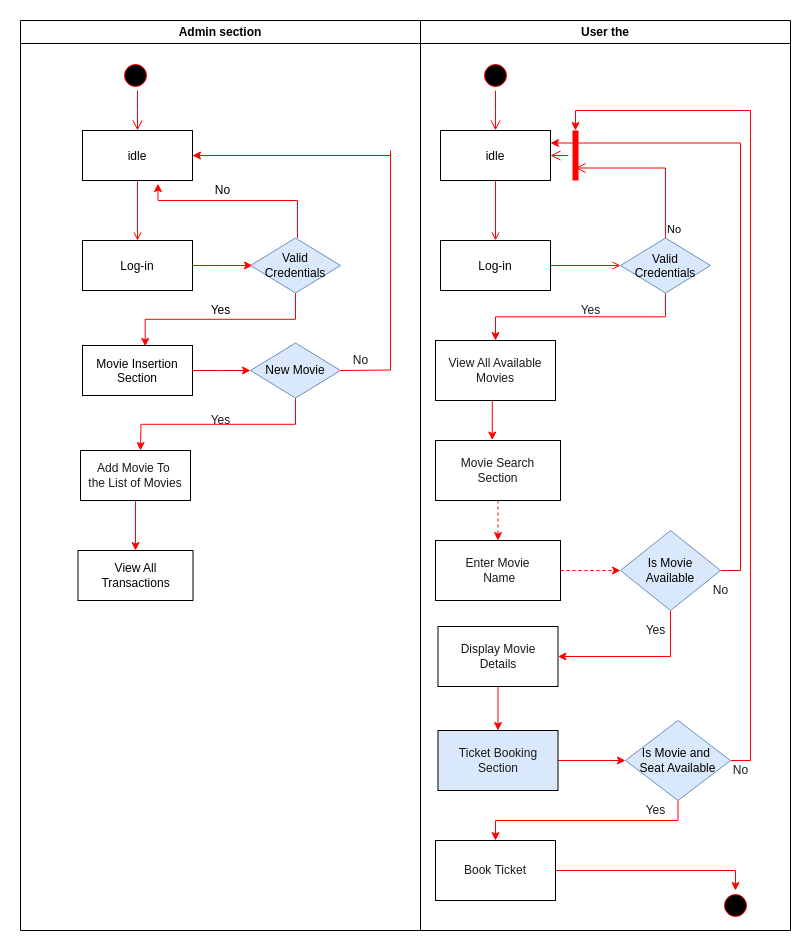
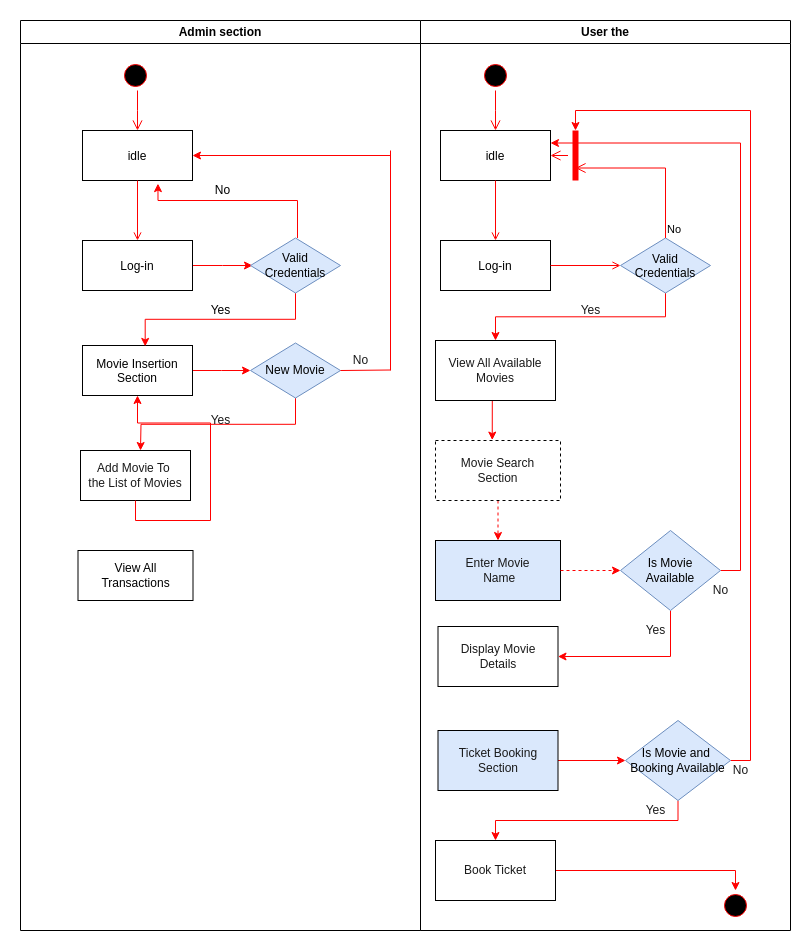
node "Movie Search Section": style solid -> dashed
edge "Add Movie To the List of Movies" -> "View All Transactions": now "Add Movie To the List of Movies" -> "Movie Insertion Section"
node "Enter Movie Name": fillcolor #ffffff -> #dae8fc
edge "Display Movie Details" -> "Ticket Booking Section": removed
node "Is Movie and Seat Available": label "Is Movie and Seat Available" -> "Is Movie and Booking Available"
